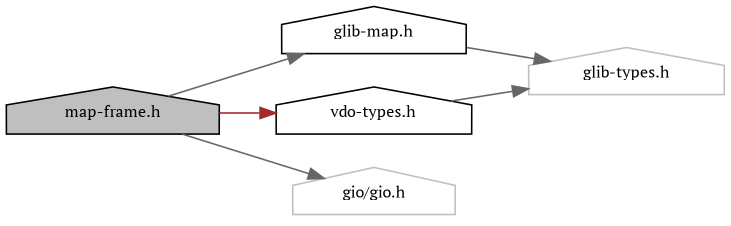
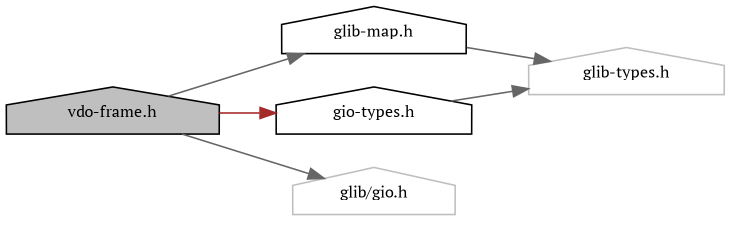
node "map-frame.h": label "map-frame.h" -> "vdo-frame.h"
node "vdo-types.h": label "vdo-types.h" -> "gio-types.h"
node "gio/gio.h": label "gio/gio.h" -> "glib/gio.h"
